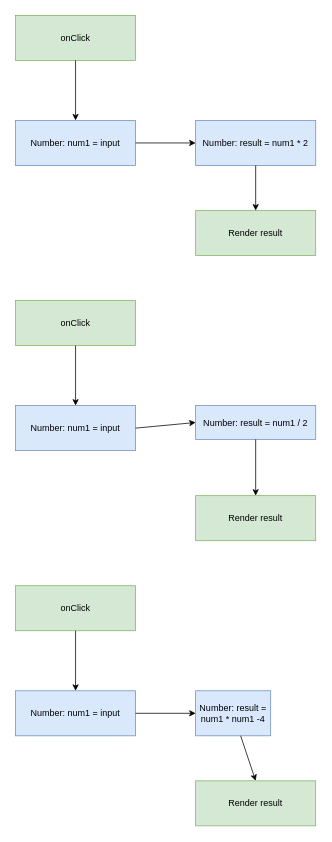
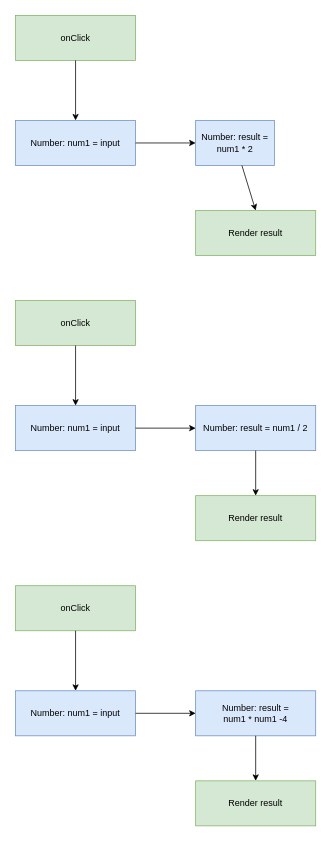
node "Number: result = num1 * 2": size 120x45 -> 79x45
node "Number: result = num1 / 2": size 120x34 -> 120x45
node "Number: result = num1 * num1 -4": size 75x45 -> 120x45
